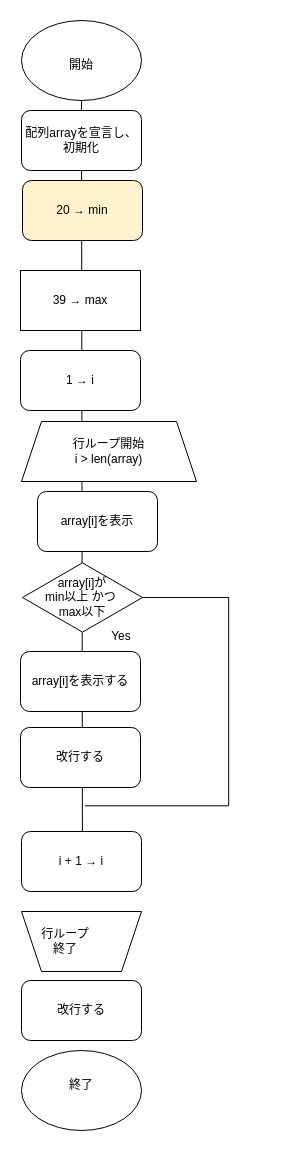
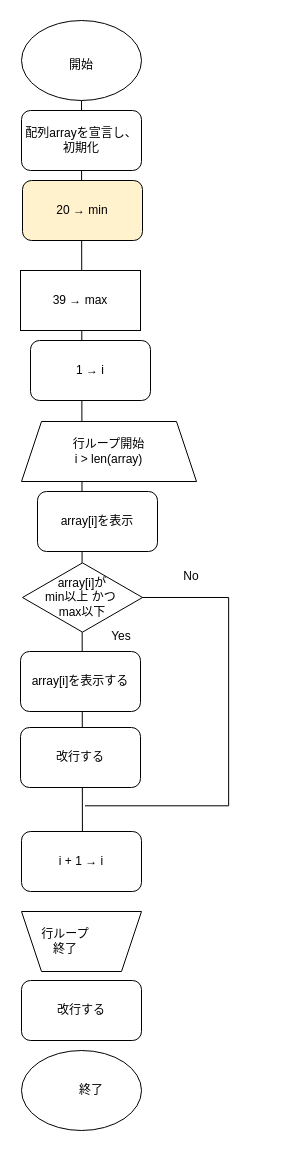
node "1 → i": moved (81, 381) -> (91, 371)
node "No": added
node "終了": moved (82, 1086) -> (92, 1091)
